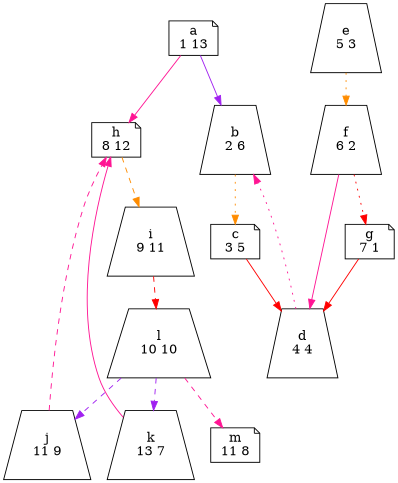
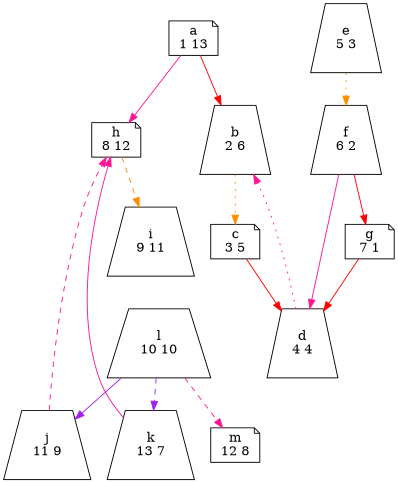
edge "a 1 13" -> "b 2 6": color purple -> red
edge "f 6 2" -> "g 7 1": style dotted -> solid
edge "i 9 11" -> "l 10 10": removed
edge "l 10 10" -> "j 11 9": style dashed -> solid
node "m 11 8": label "m 11 8" -> "m 12 8"
